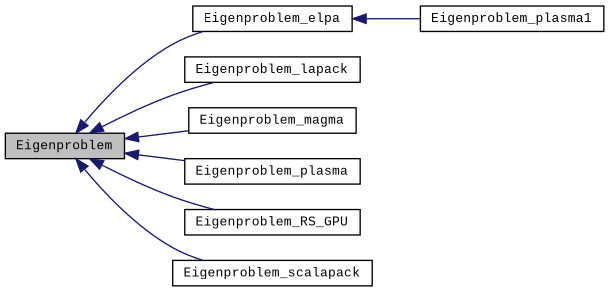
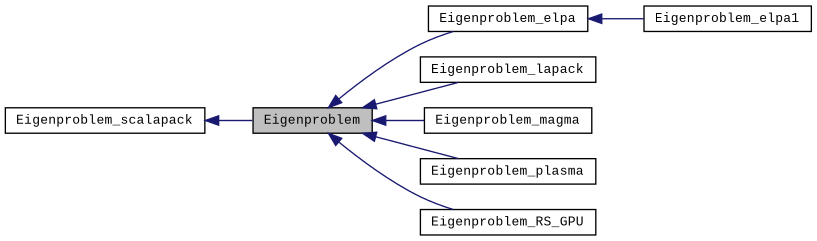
node "Eigenproblem_plasma1": label "Eigenproblem_plasma1" -> "Eigenproblem_elpa1"
edge "Eigenproblem_scalapack" -> "Eigenproblem": reversed
